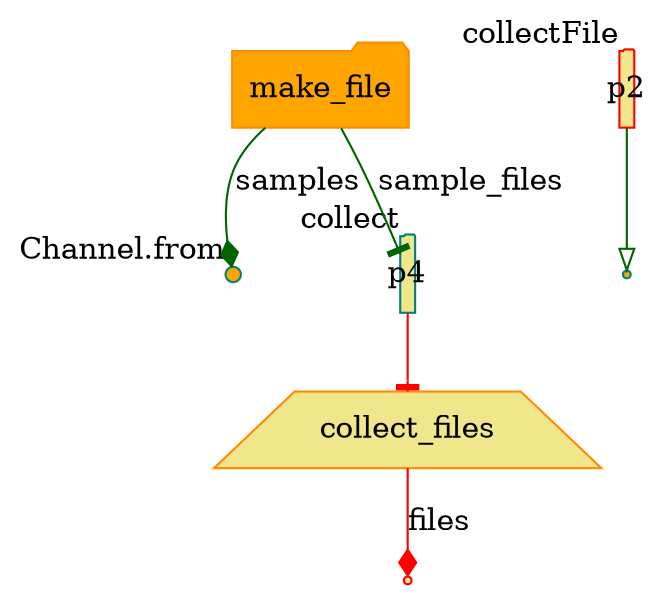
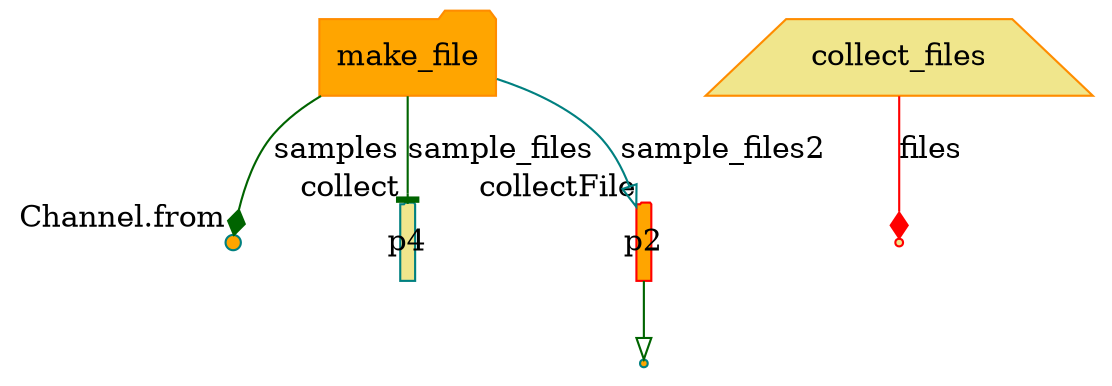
node "p2 collectFile": fillcolor khaki -> orange
edge "make_file" -> "p2 collectFile": added, label "sample_files2"
edge "p4 collect" -> "collect_files": removed
